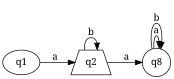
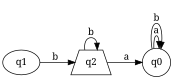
edge "q1" -> "q2": label "a" -> "b"
node "q8": label "q8" -> "q0"
